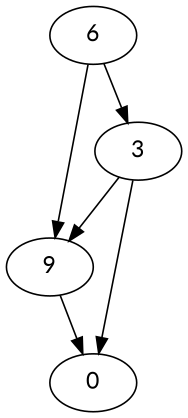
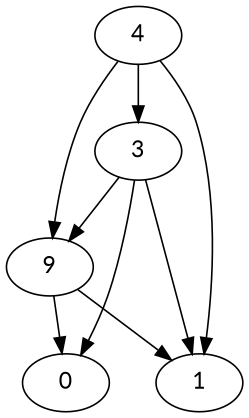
node "6": label "6" -> "4"
node "1": added
